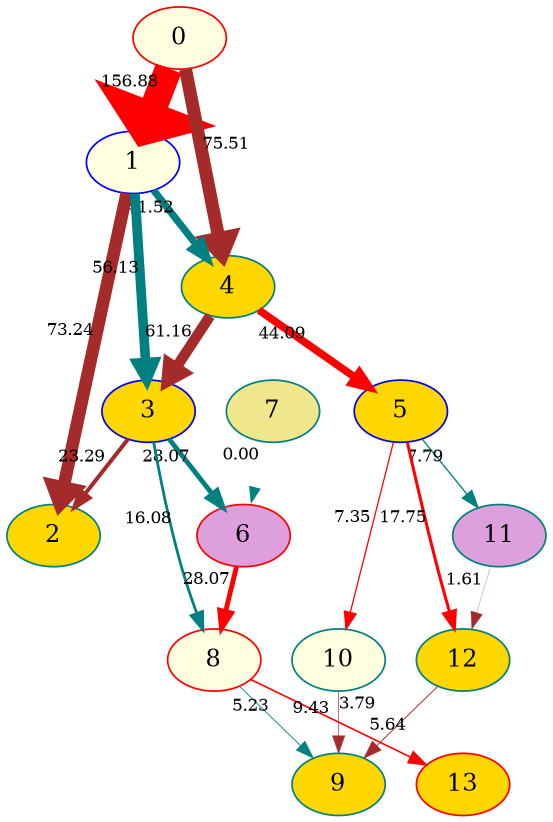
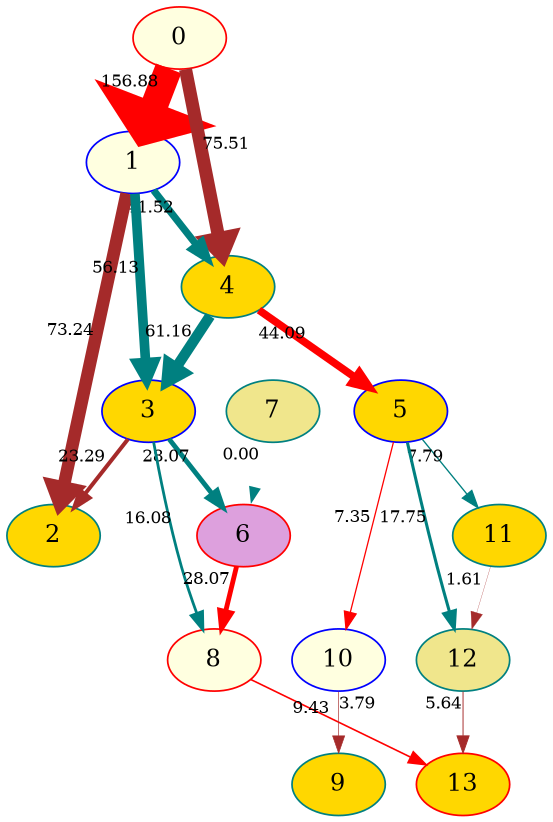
edge "4" -> "3": color brown -> teal
edge "5" -> "12": color red -> teal
node "11": fillcolor plum -> gold
node "10": color teal -> blue
node "12": fillcolor gold -> khaki
edge "8" -> "9": removed, label "5.23"
edge "12" -> "9": now "12" -> "13"
